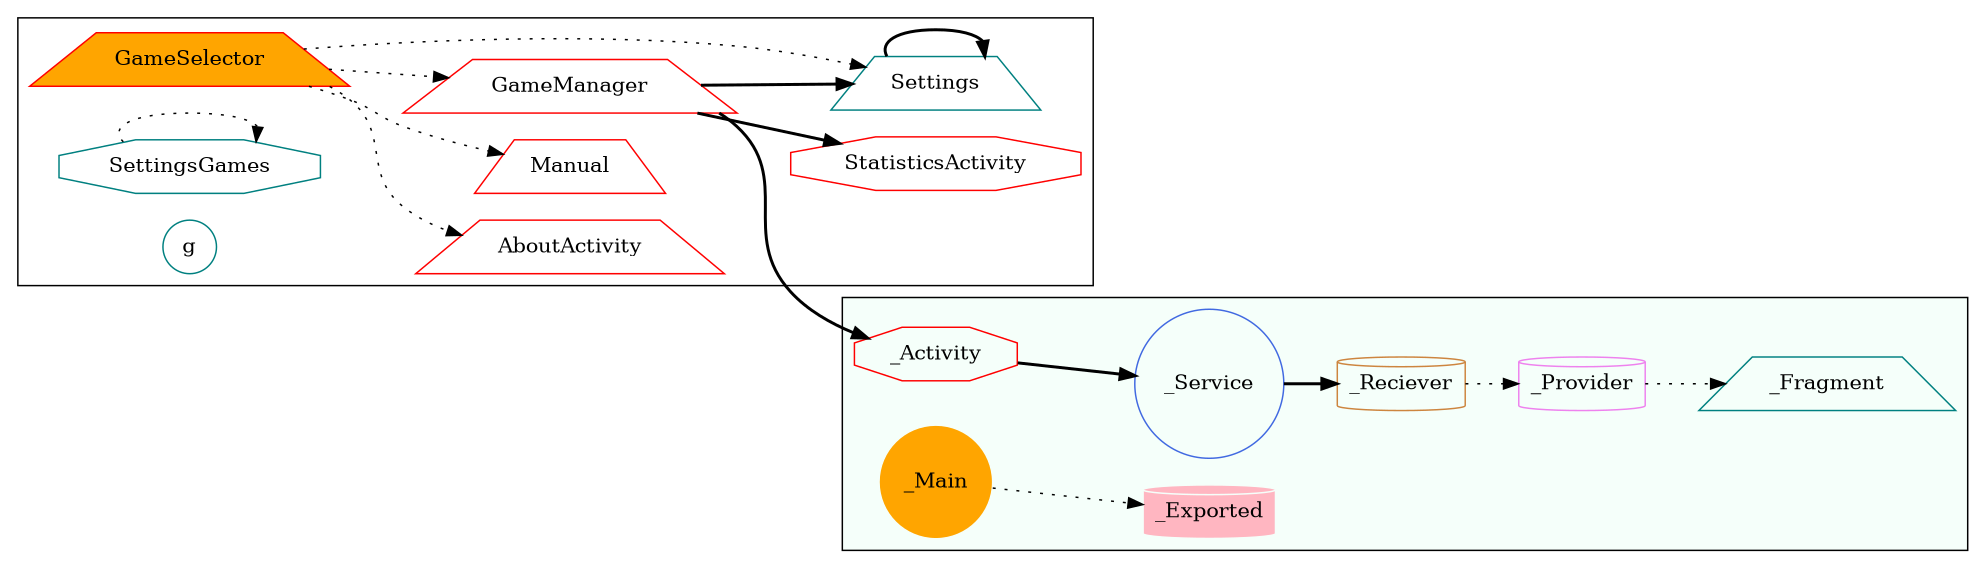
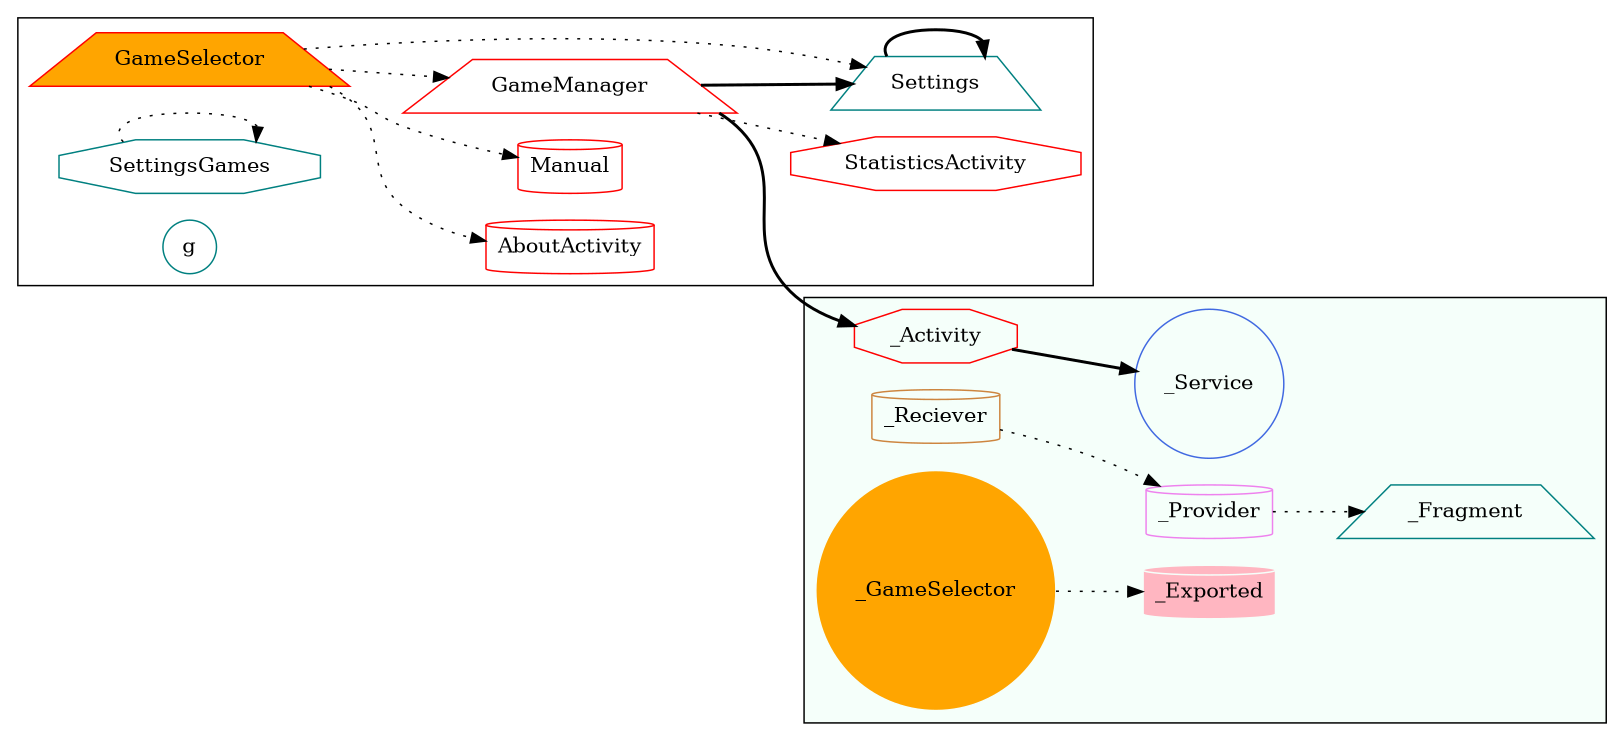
edge "GameManager" -> "StatisticsActivity": style bold -> dotted
node "Manual": shape trapezium -> cylinder
node "AboutActivity": shape trapezium -> cylinder
edge "_Service" -> "_Reciever": removed
node "_Main": label "_Main" -> "_GameSelector"
